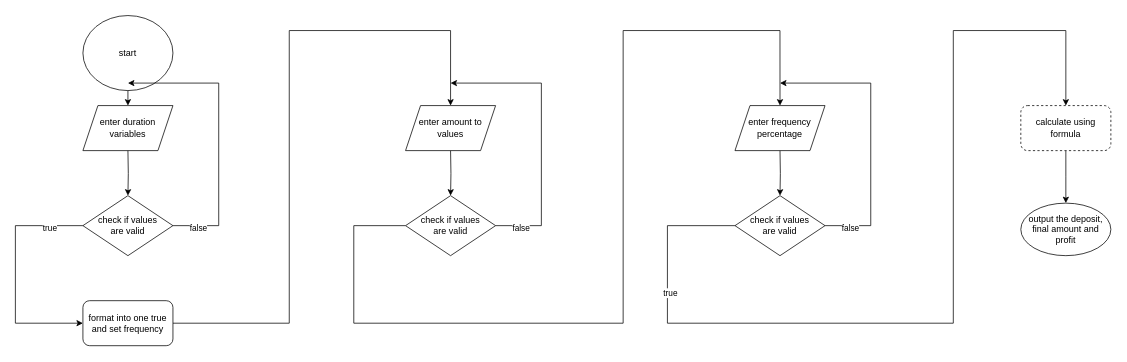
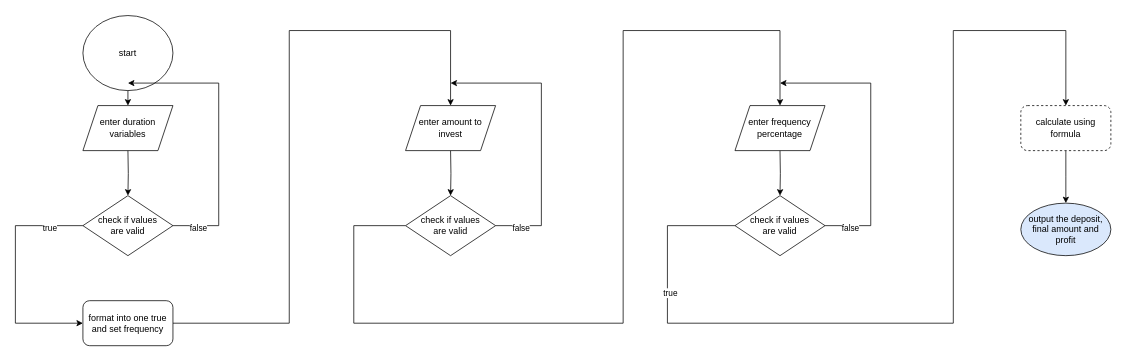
node "enter amount to values": label "enter amount to values" -> "enter amount to invest"
node "output the deposit, final amount and profit": fillcolor #ffffff -> #dae8fc
